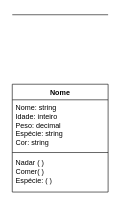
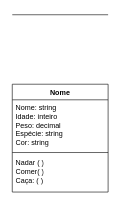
node "Nadar ( ) Comer( ) Espécie: ( )": label "Nadar ( ) Comer( ) Espécie: ( )" -> "Nadar ( ) Comer( ) Caça: ( )"
